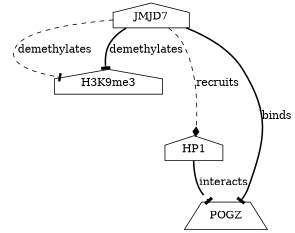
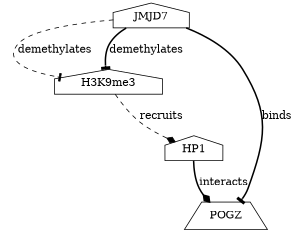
edge "JMJD7" -> "HP1": now "H3K9me3" -> "HP1"
edge "HP1" -> "POGZ": arrowhead tee -> diamond
